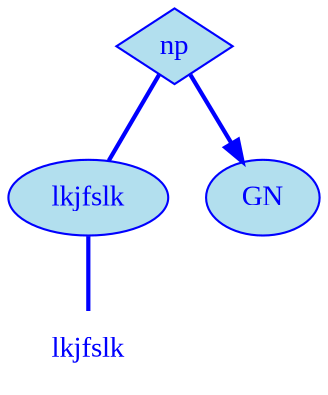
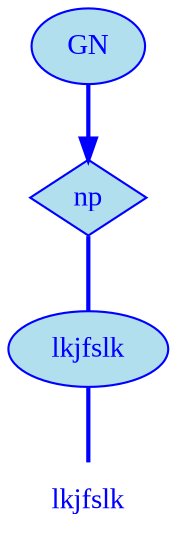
edge "np" -> "GN": reversed
